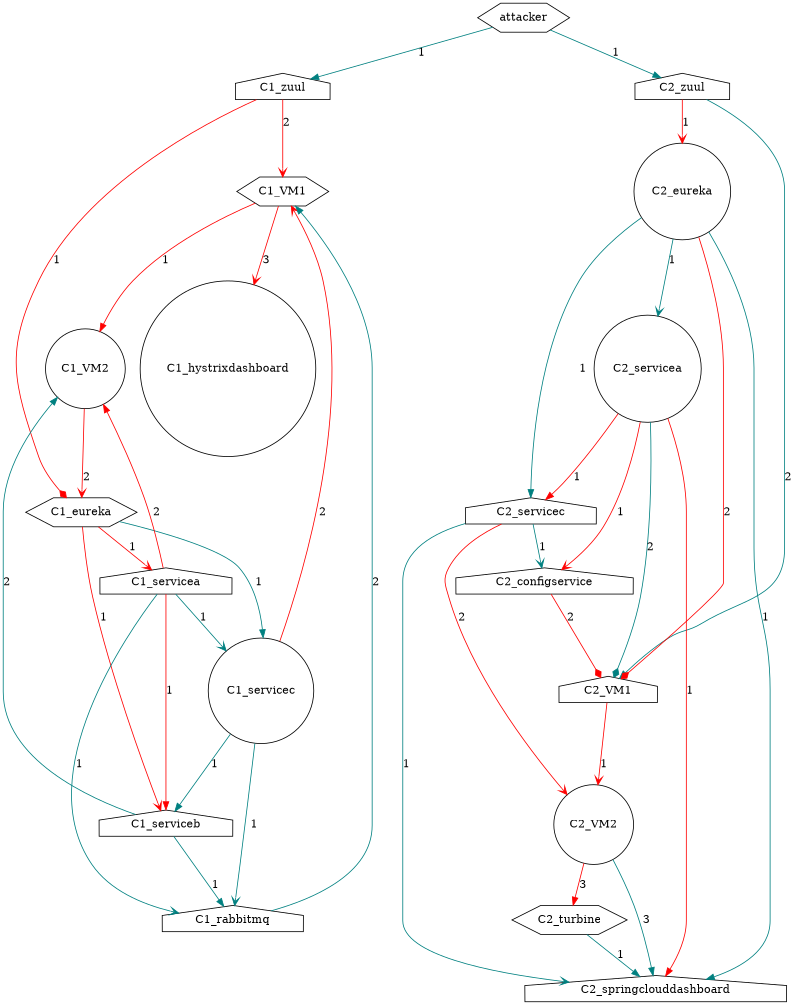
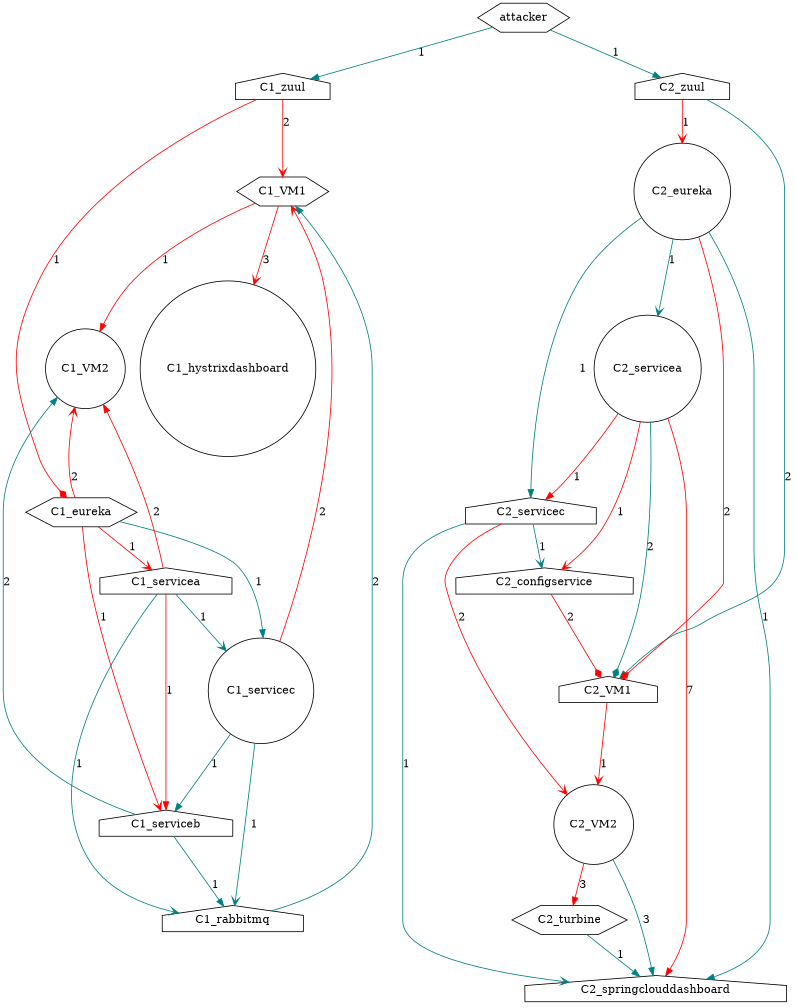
edge "C1_VM2" -> "C1_eureka": reversed
edge "C2_servicea" -> "C2_springclouddashboard": label "1" -> "7"
